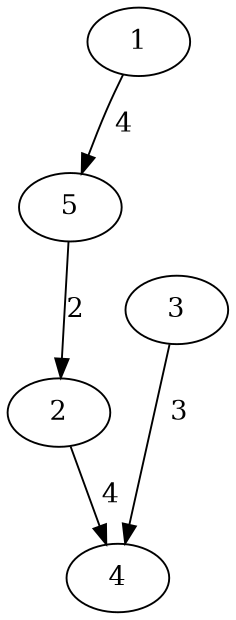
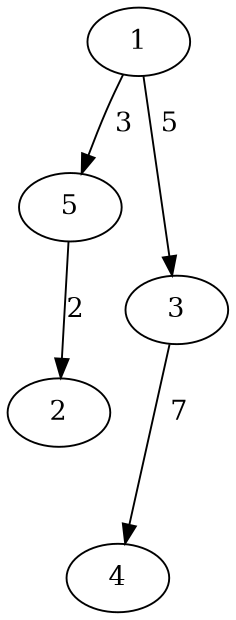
edge "1" -> "5": label " 4" -> " 3"
edge "1" -> "3": added, label "5"
edge "3" -> "4": label " 3" -> " 7"
edge "2" -> "4": removed, label "4"
